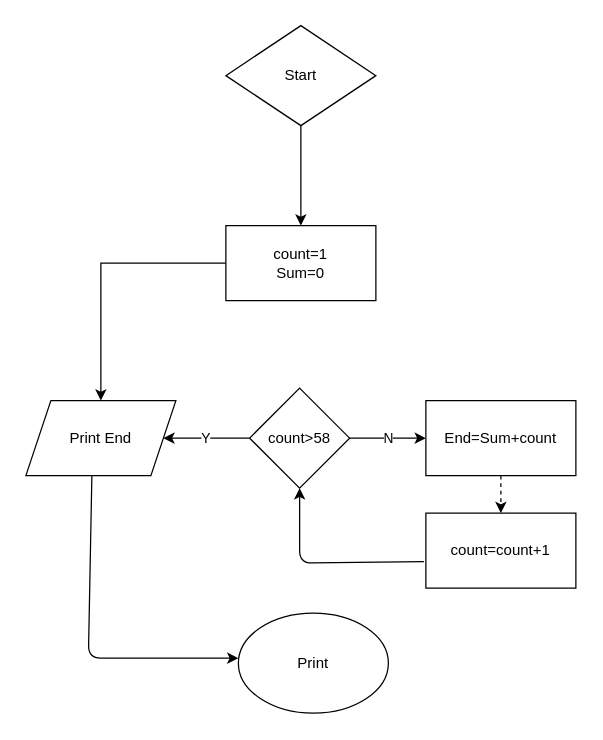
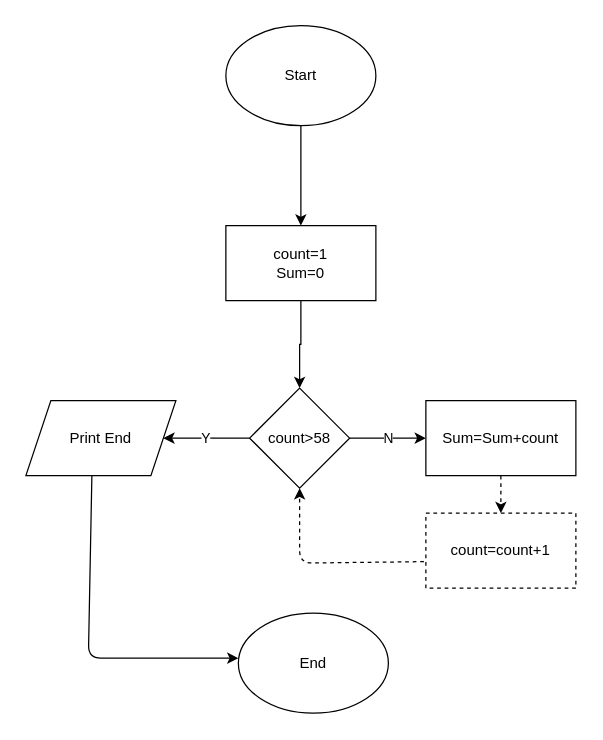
node "Start": shape diamond -> ellipse
edge "count=1 Sum=0" -> "Print End": now "count=1 Sum=0" -> "count>58"
node "End=Sum+count": label "End=Sum+count" -> "Sum=Sum+count"
node "count=count+1": style solid -> dashed
edge "count=count+1" -> "count>58": style solid -> dashed
node "Print": label "Print" -> "End"
